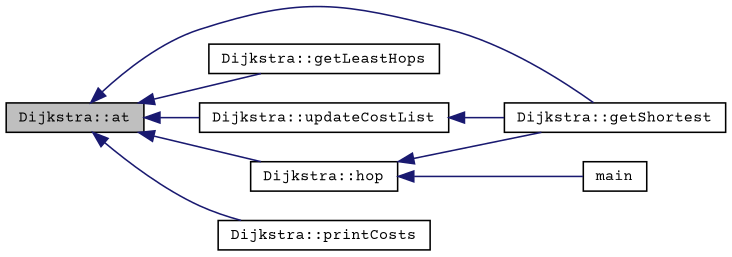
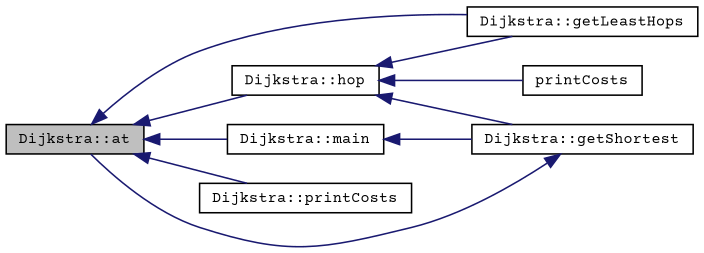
edge "Dijkstra::getShortest" -> "Dijkstra::at": reversed
edge "Dijkstra::getLeastHops" -> "Dijkstra::hop": added
node "Dijkstra::updateCostList": label "Dijkstra::updateCostList" -> "Dijkstra::main"
node "main": label "main" -> "printCosts"
